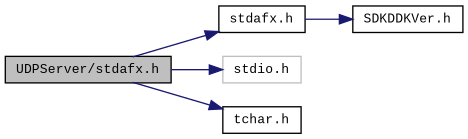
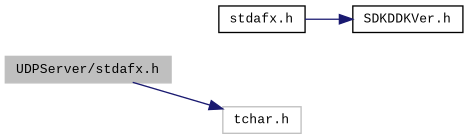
edge "UDPServer/stdafx.h" -> "stdafx.h": removed
node "UDPServer/stdafx.h": color black -> grey75
node "stdio.h": removed
node "tchar.h": color black -> grey75
